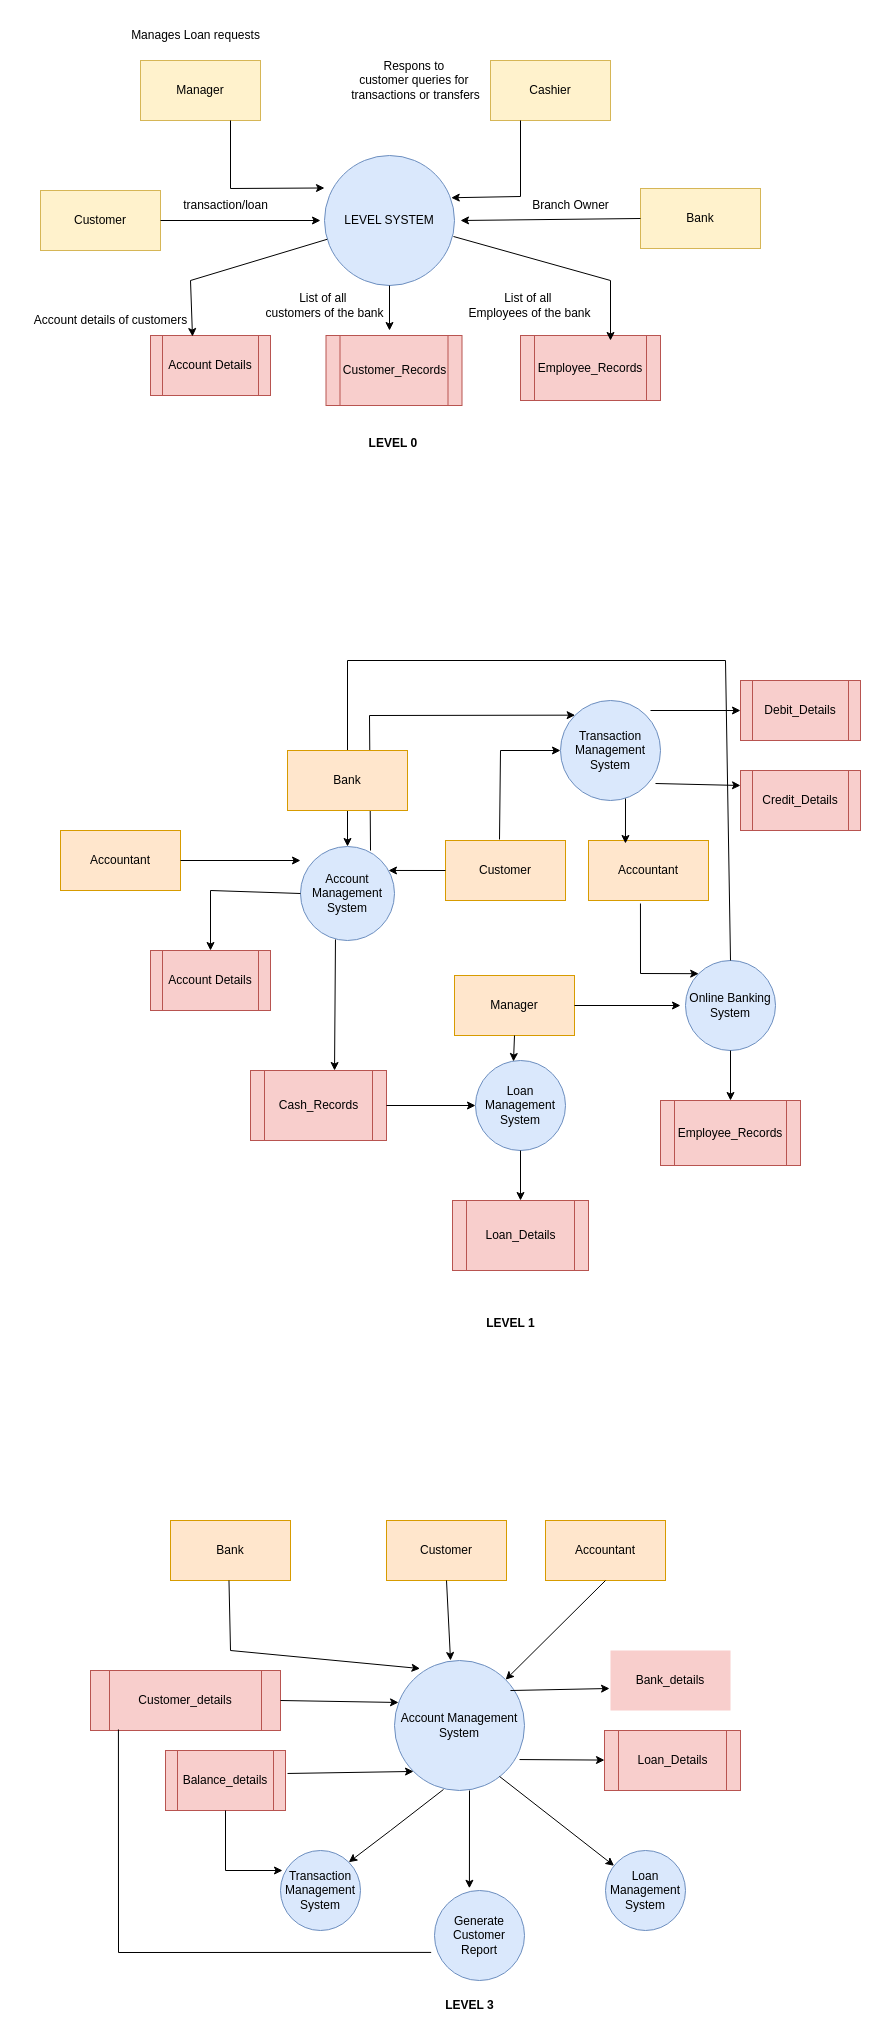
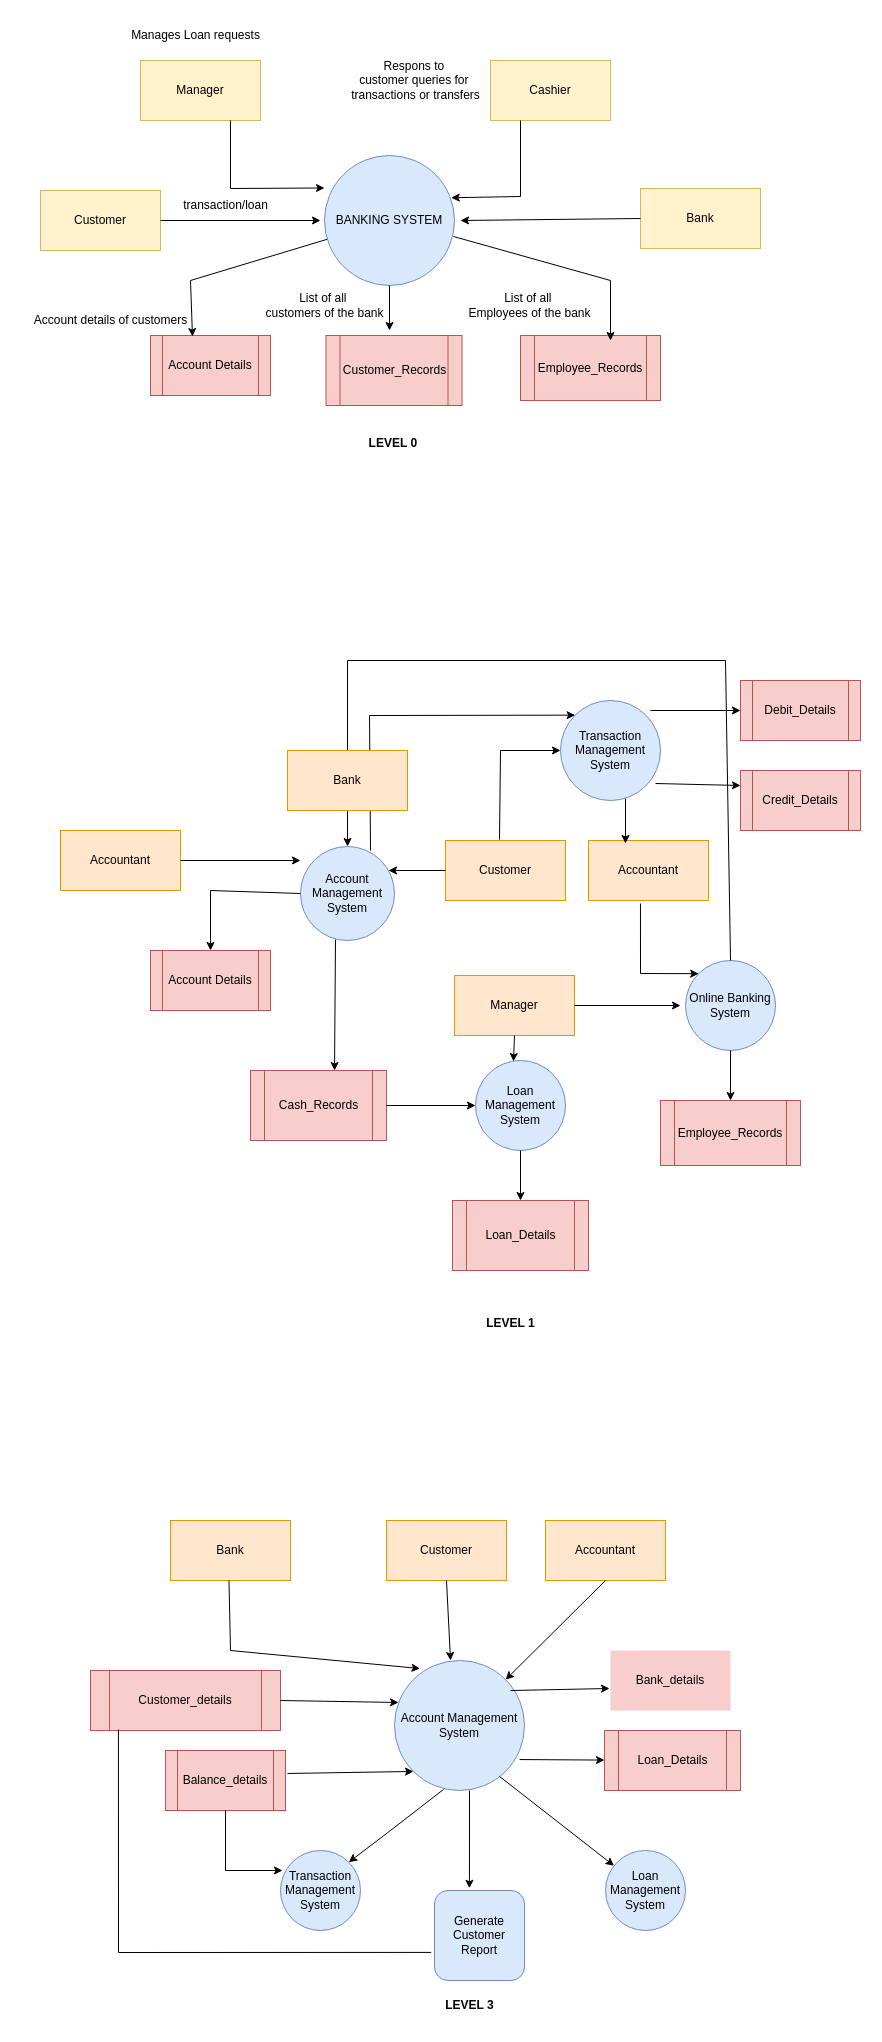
node "Branch Owner": removed
node "LEVEL SYSTEM": label "LEVEL SYSTEM" -> "BANKING SYSTEM"
node "Generate Customer Report": shape ellipse -> rounded rectangle
